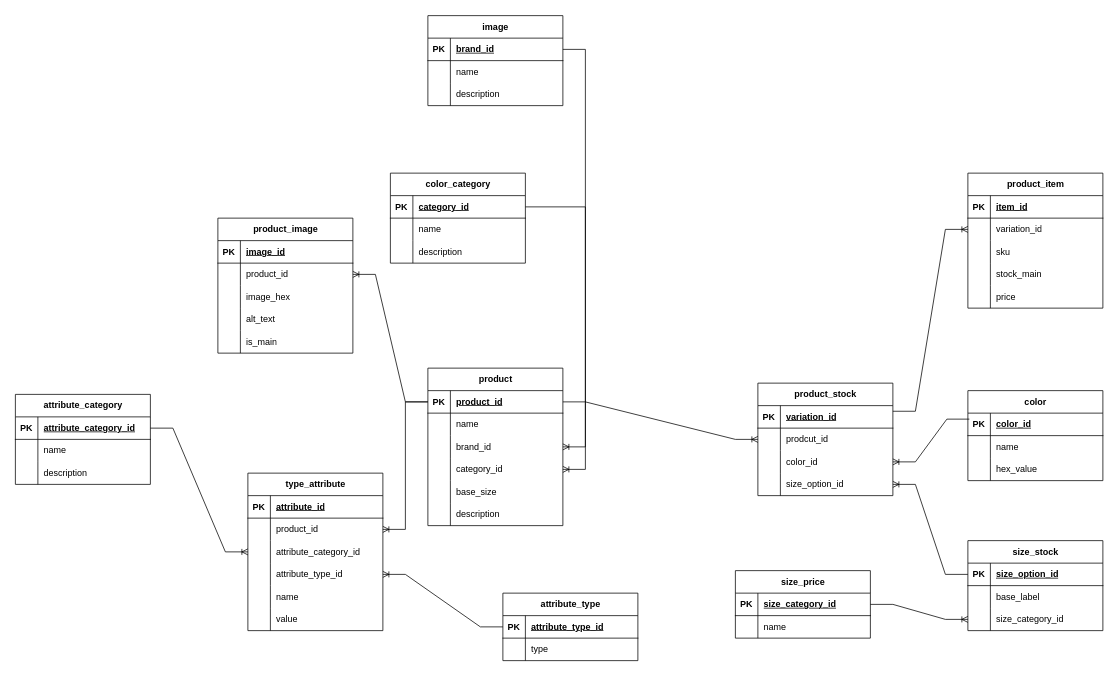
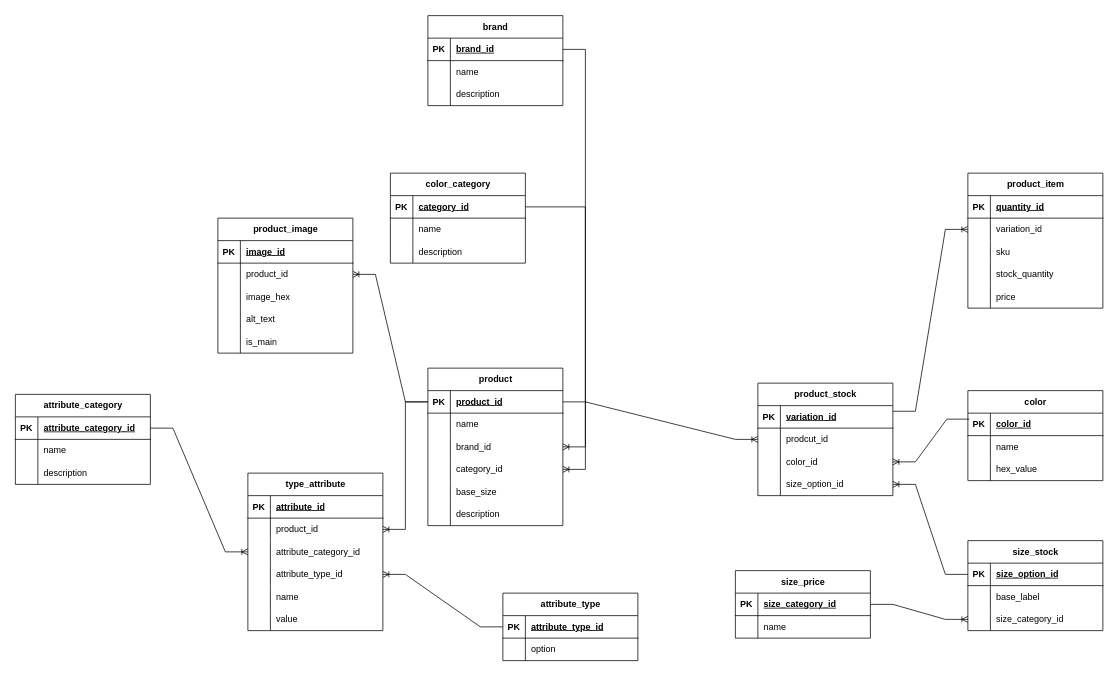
node "image": label "image" -> "brand"
node "item_id": label "item_id" -> "quantity_id"
node "stock_main": label "stock_main" -> "stock_quantity"
node "type": label "type" -> "option"
